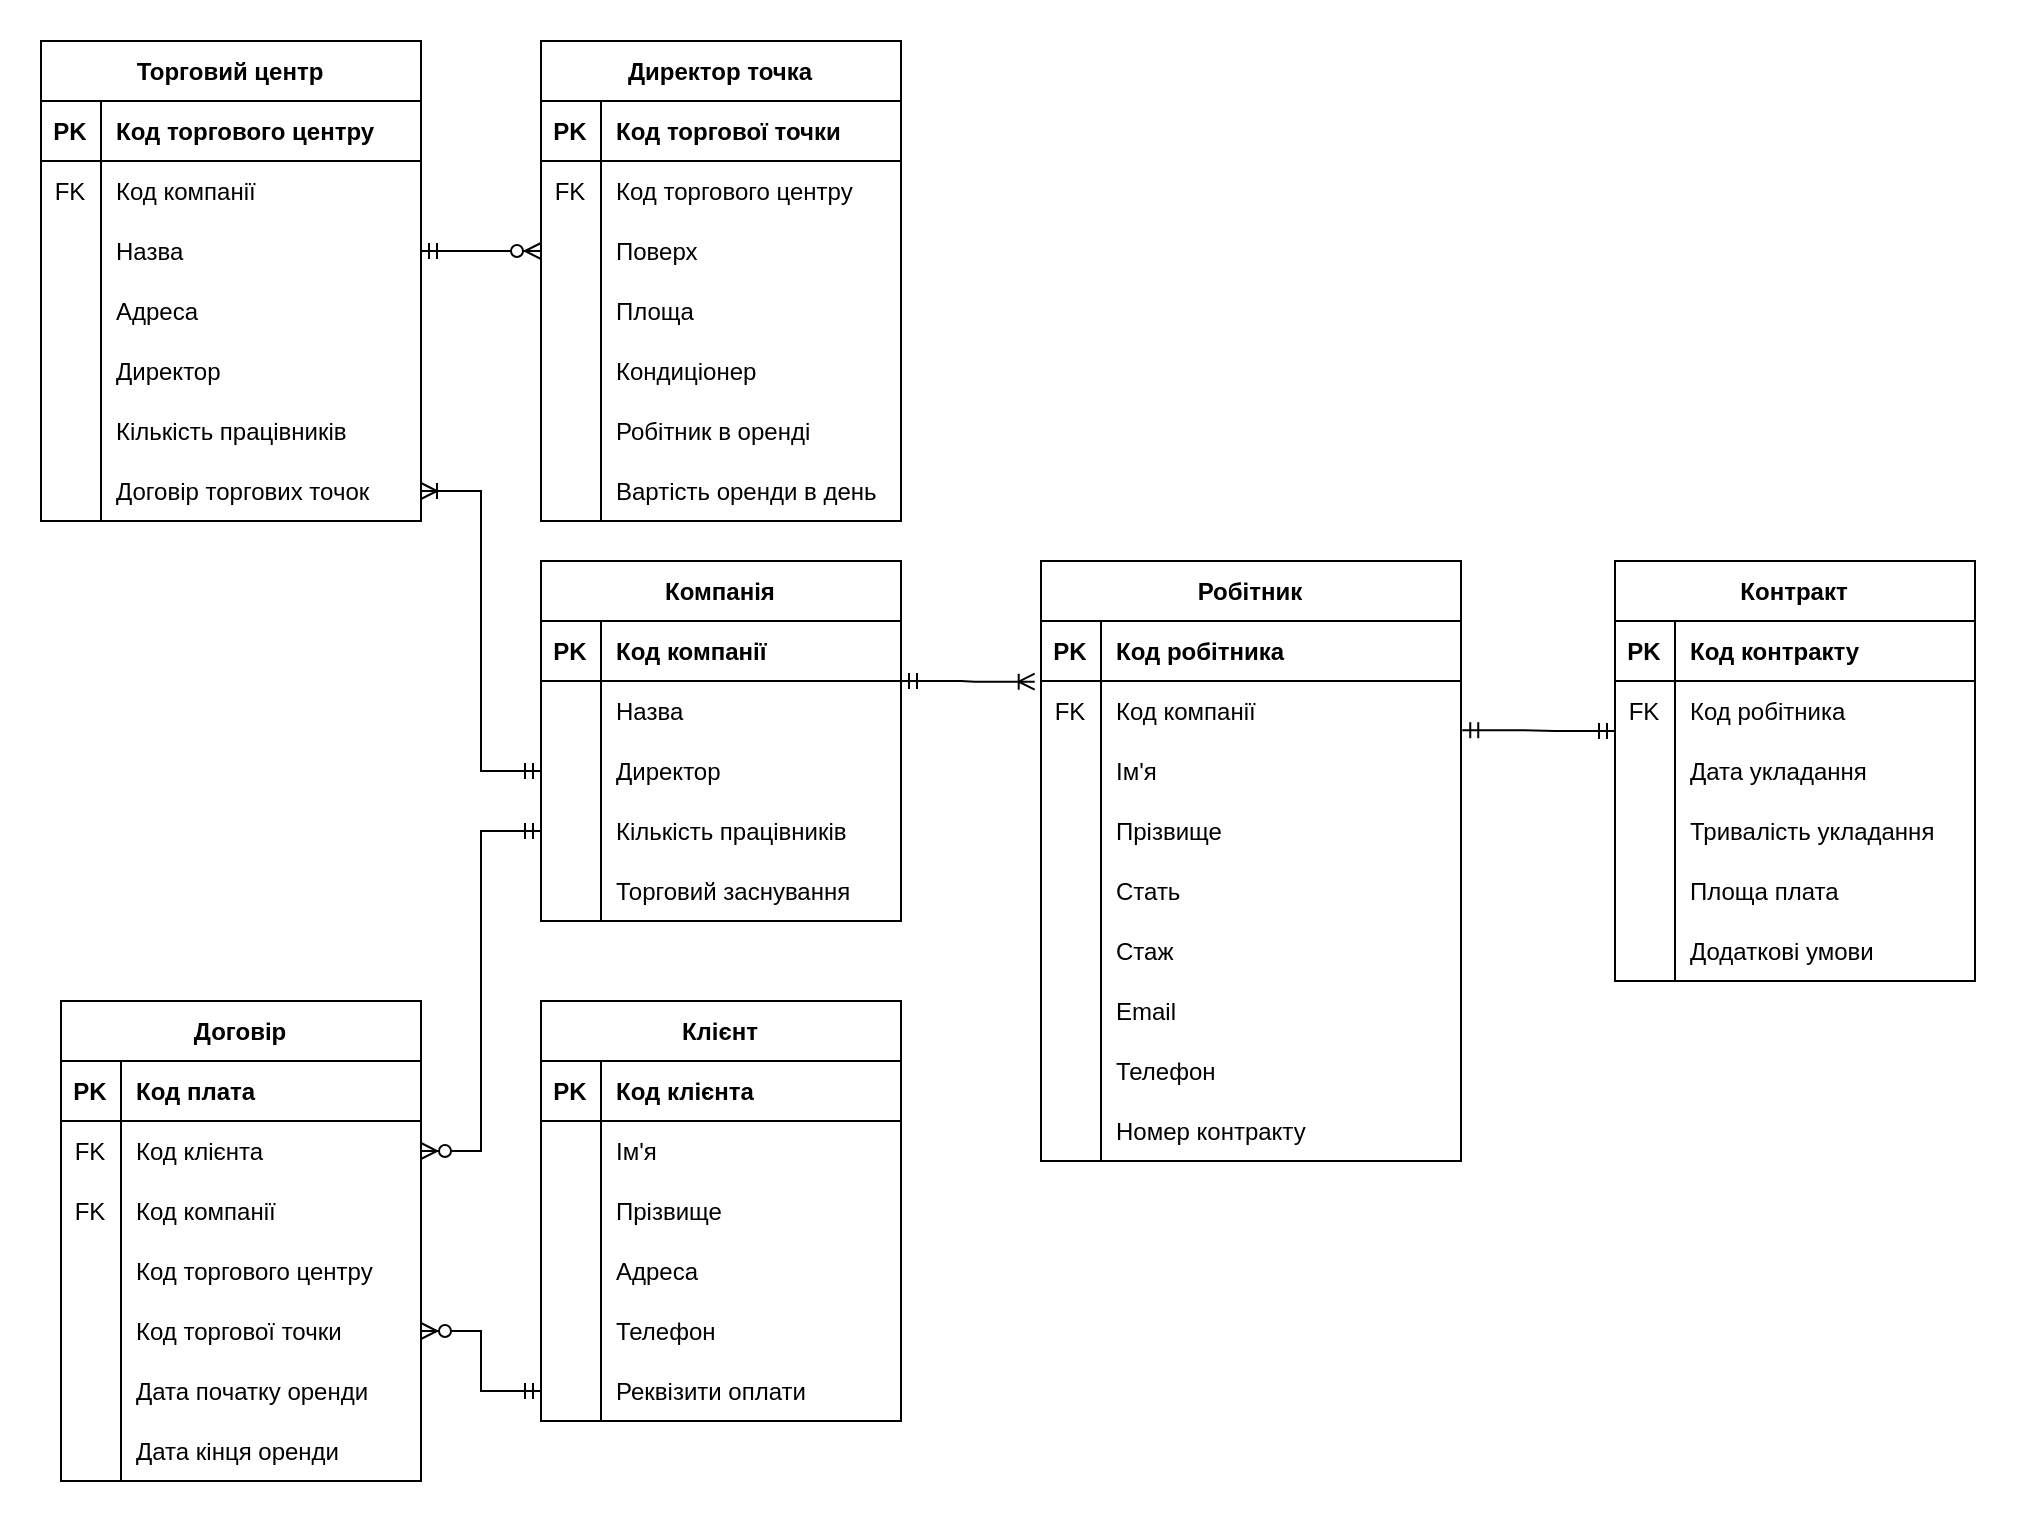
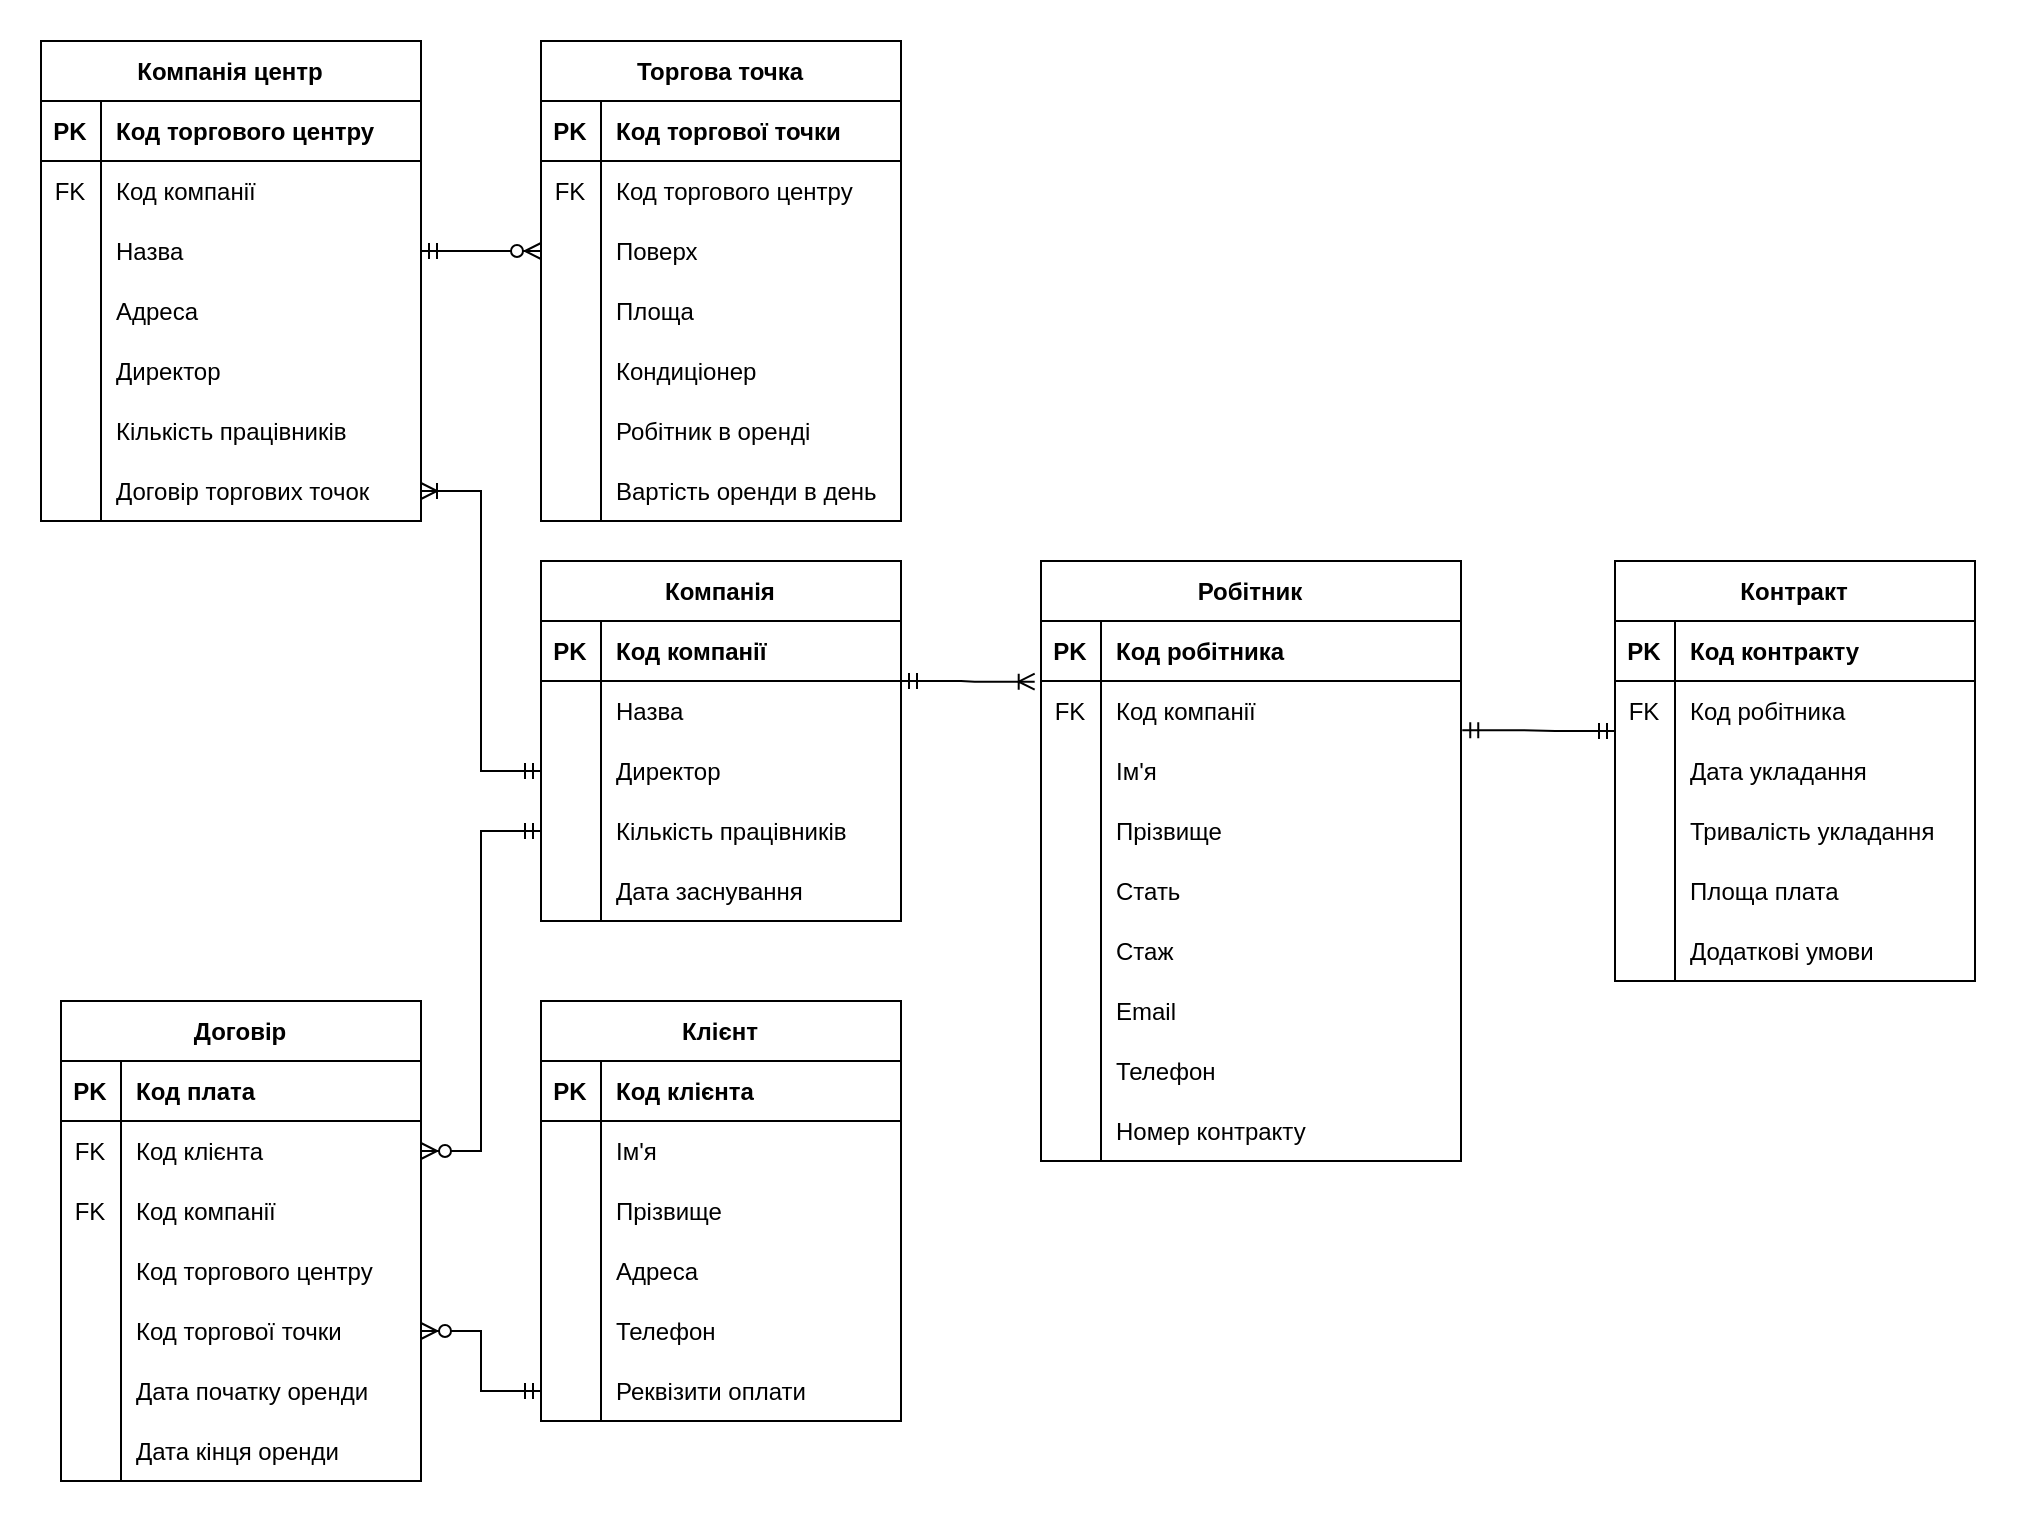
node "Торговий центр": label "Торговий центр" -> "Компанія центр"
node "Директор точка": label "Директор точка" -> "Торгова точка"
node "Торговий заснування": label "Торговий заснування" -> "Дата заснування"
